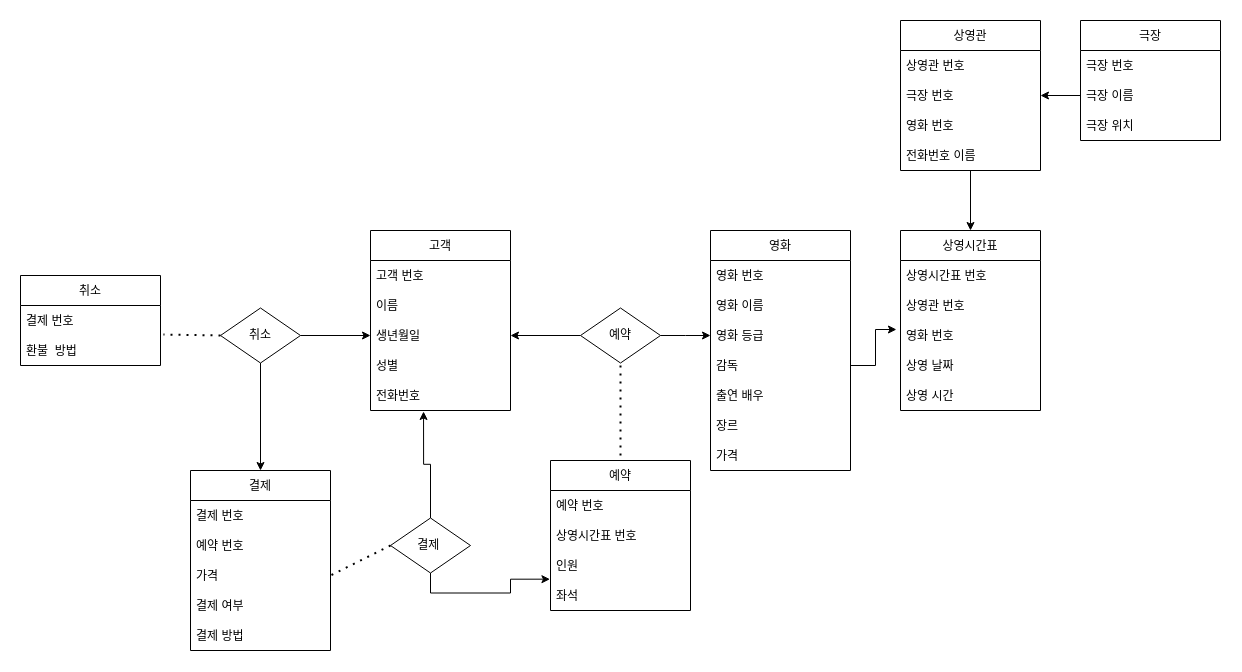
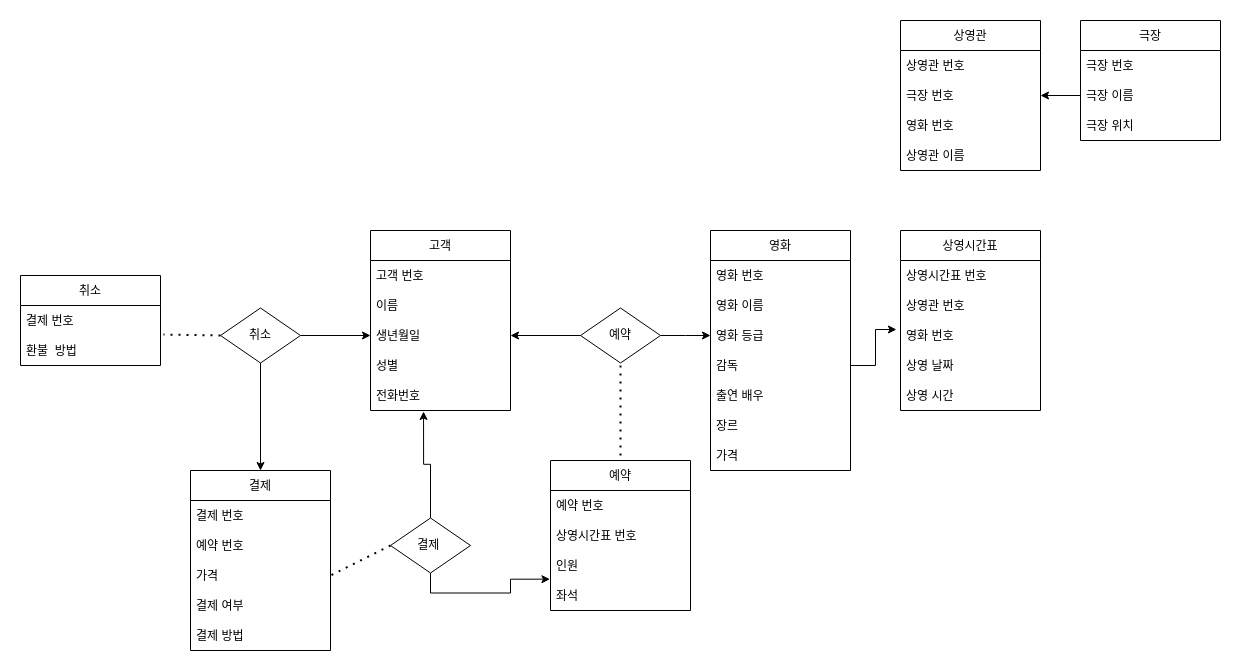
node "전화번호 이름": label "전화번호 이름" -> "상영관 이름"
edge "상영관" -> "상영시간표": removed
